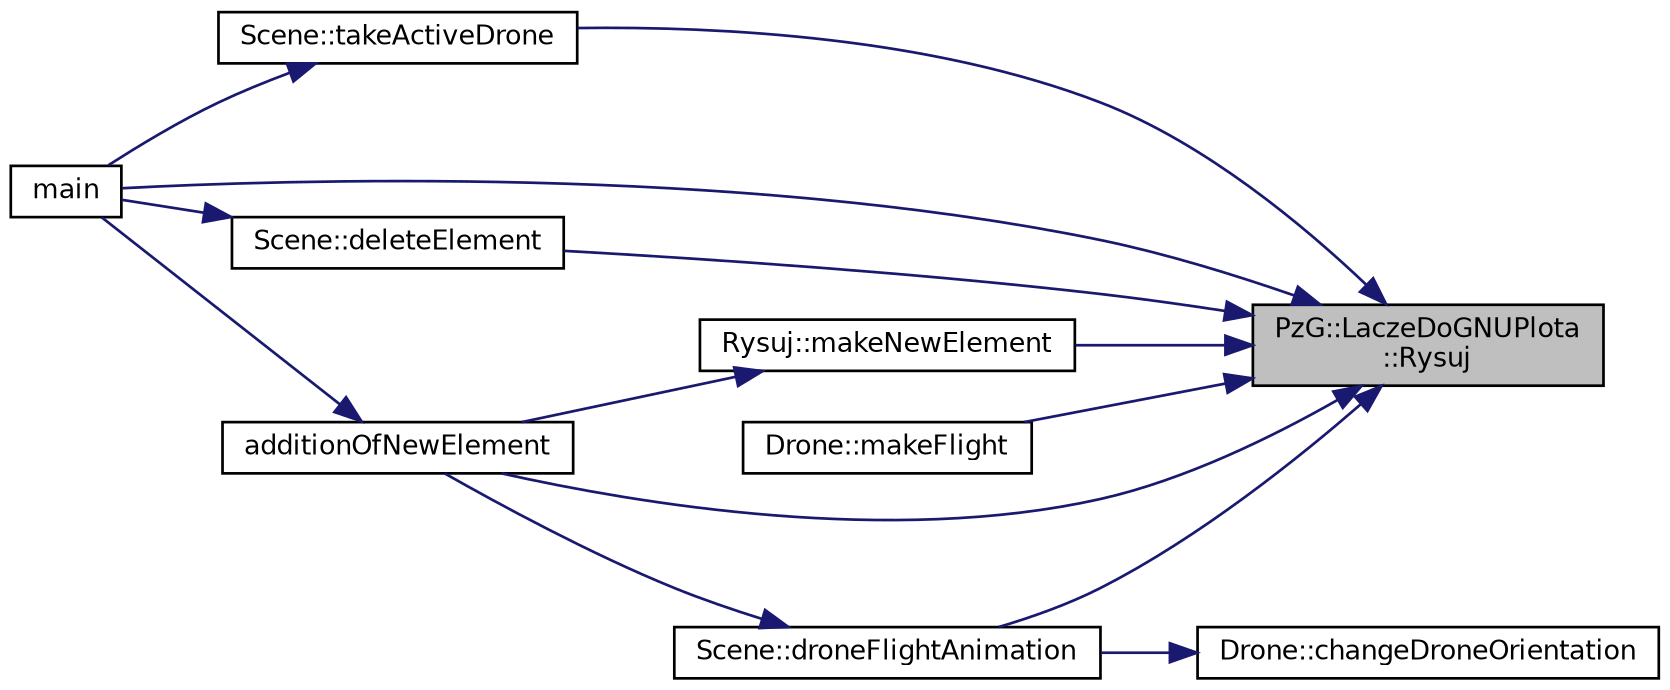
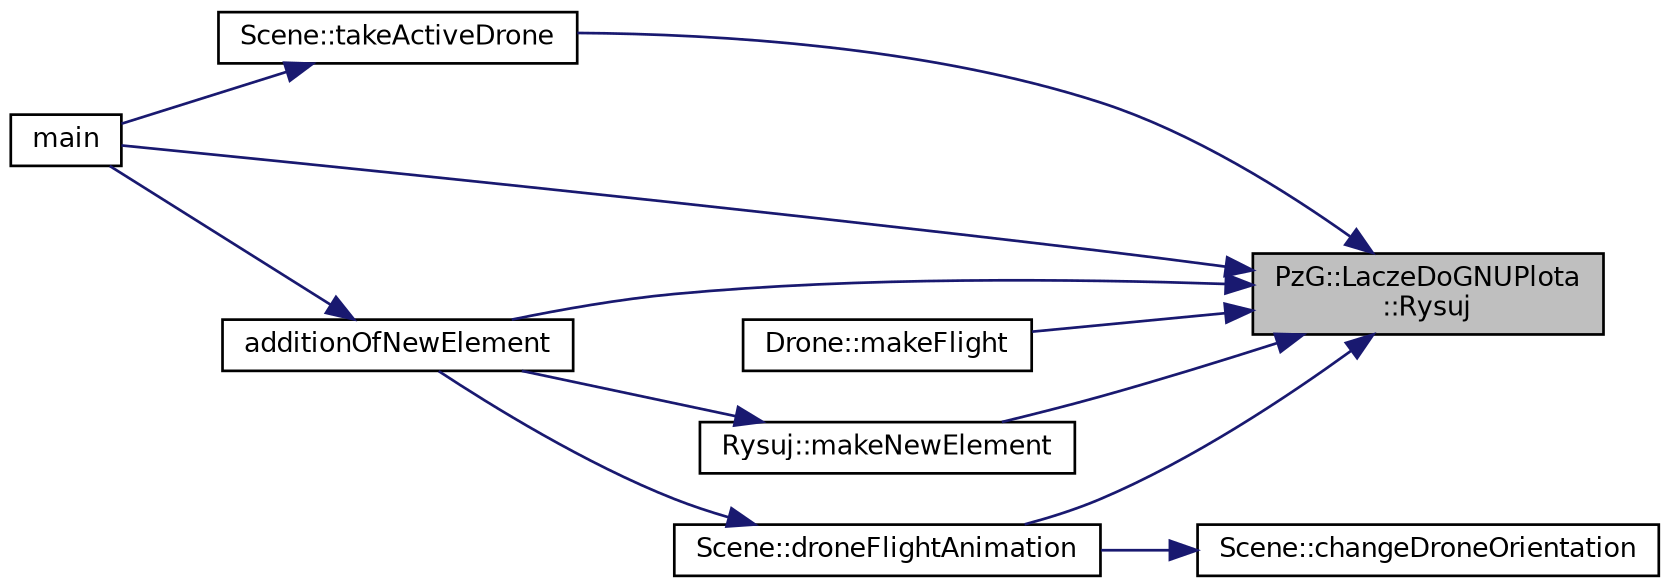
node "Scene::deleteElement": removed
node "Drone::changeDroneOrientation": label "Drone::changeDroneOrientation" -> "Scene::changeDroneOrientation"
